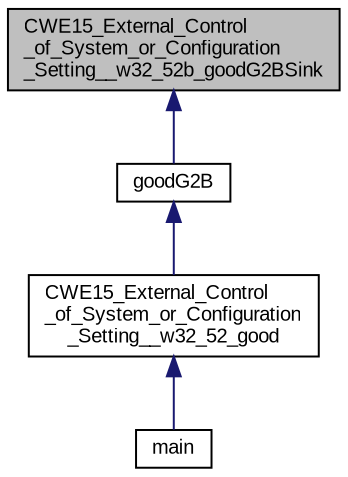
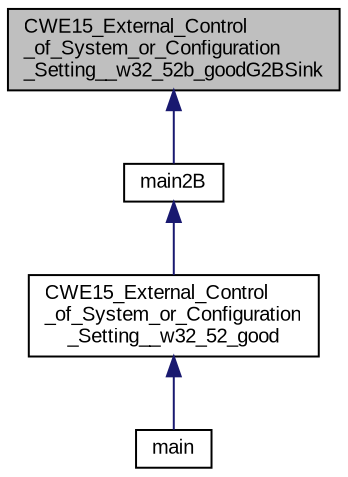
node "goodG2B": label "goodG2B" -> "main2B"
